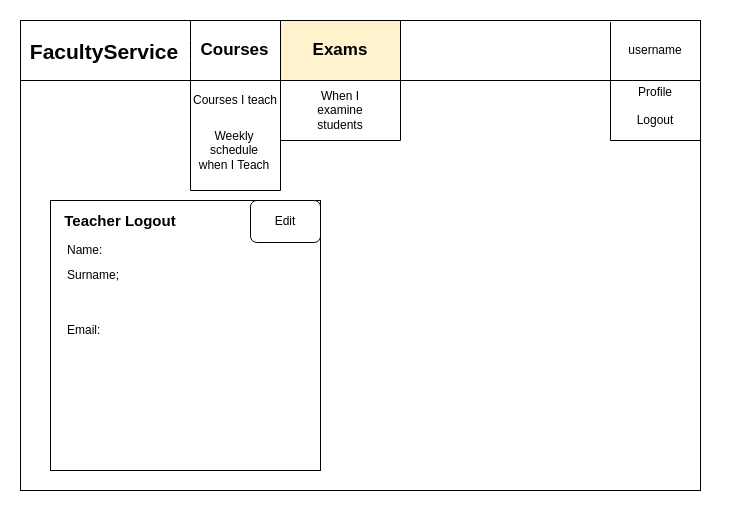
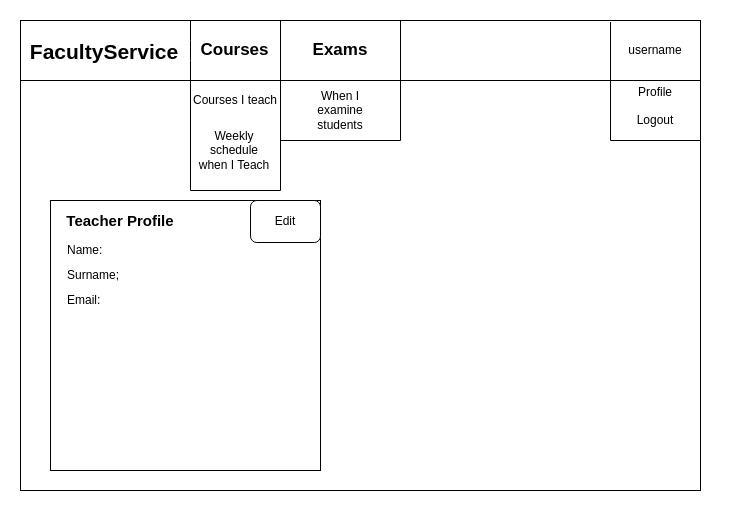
node "Exams": fillcolor #fff2cc -> #ffffff
node "Teacher Logout": label "Teacher Logout" -> "Teacher Profile"
node "Email:": moved (86, 331) -> (86, 301)
